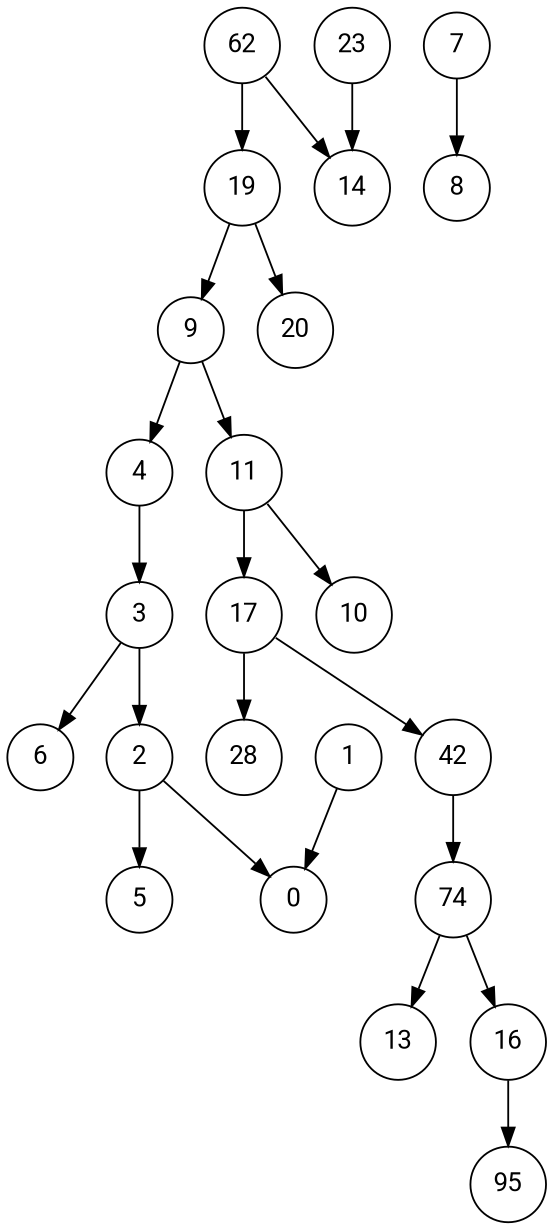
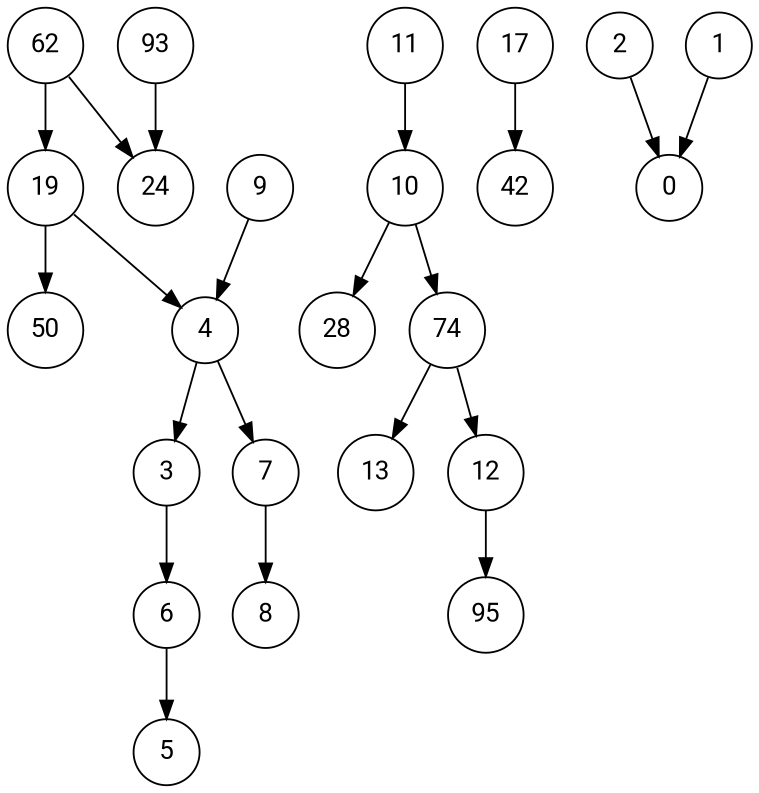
node "23": label "23" -> "93"
node "14": label "14" -> "24"
edge "19" -> "9": now "19" -> "4"
node "20": label "20" -> "50"
edge "9" -> "11": removed
edge "4" -> "7": added
edge "11" -> "17": removed
edge "3" -> "2": removed
edge "17" -> "28": now "10" -> "28"
edge "2" -> "5": now "6" -> "5"
edge "42" -> "74": now "10" -> "74"
node "16": label "16" -> "12"
